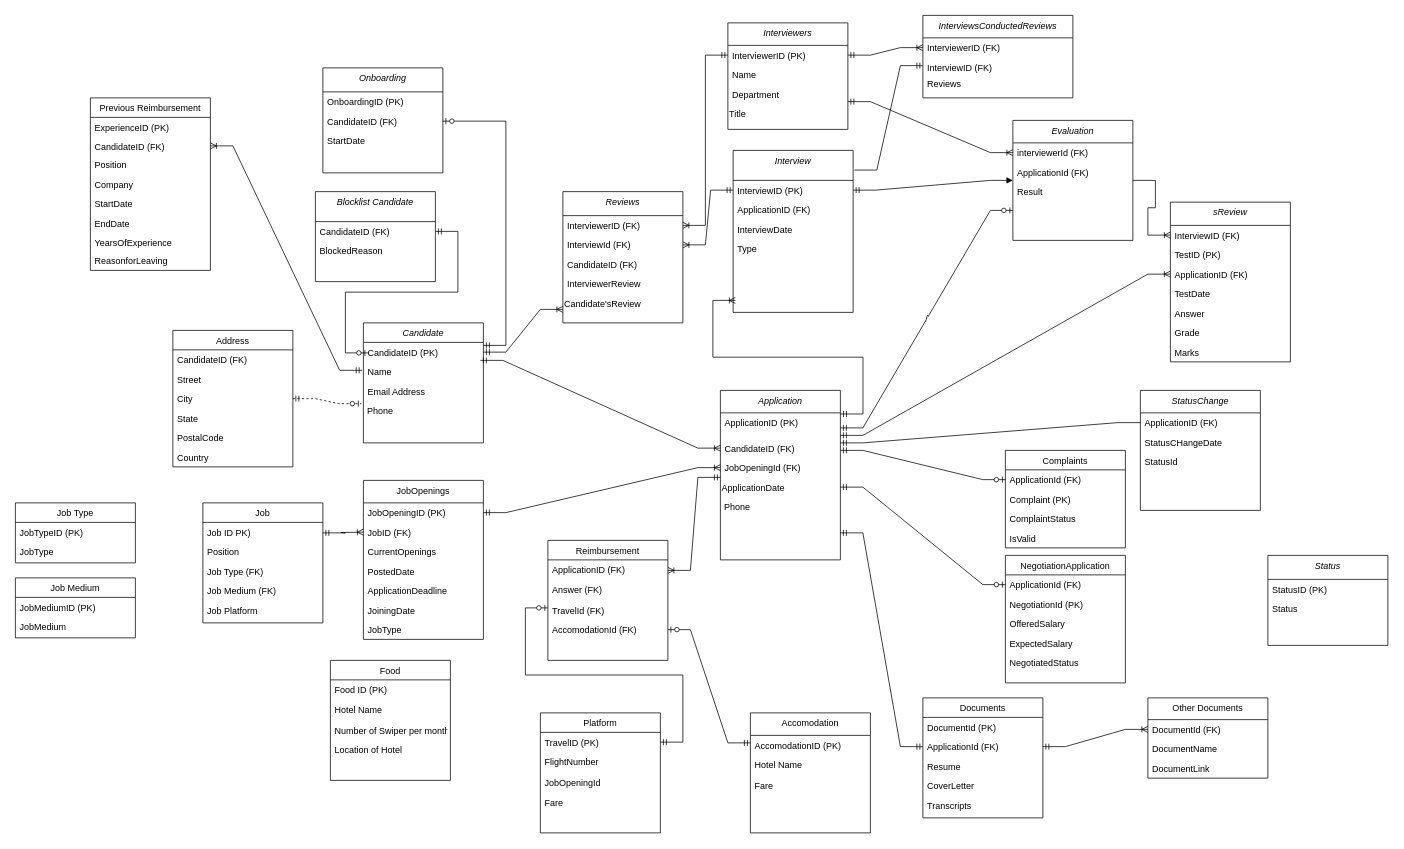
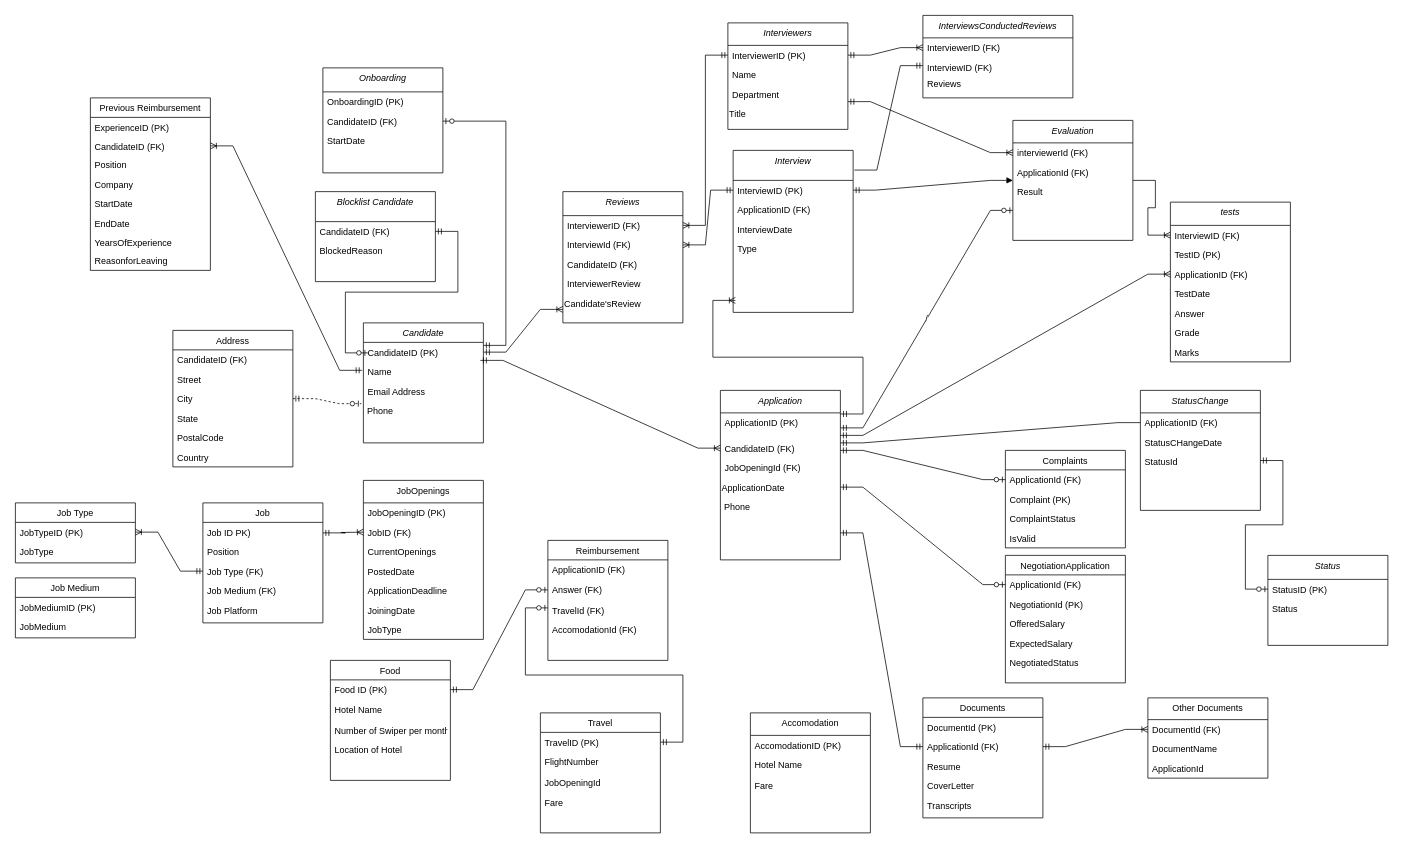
node "sReview": label "sReview" -> "tests"
edge "JobOpeningId (FK)" -- "JobOpeningID (PK)": removed
edge "ApplicationDate" -- "Reimbursement": removed
edge "StatusId" -- "StatusID (PK)": added
edge "JobTypeID (PK)" -- "Job Type (FK)": added
edge "Answer (FK)" -- "Food ID (PK)": added
edge "AccomodationId (FK)" -- "Accomodation": removed
node "Platform": label "Platform" -> "Travel"
node "DocumentLink": label "DocumentLink" -> "ApplicationId"
